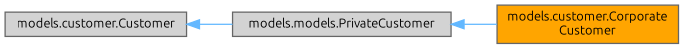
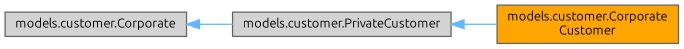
node "models.customer.Customer": label "models.customer.Customer" -> "models.customer.Corporate"
node "models.models.PrivateCustomer": label "models.models.PrivateCustomer" -> "models.customer.PrivateCustomer"
